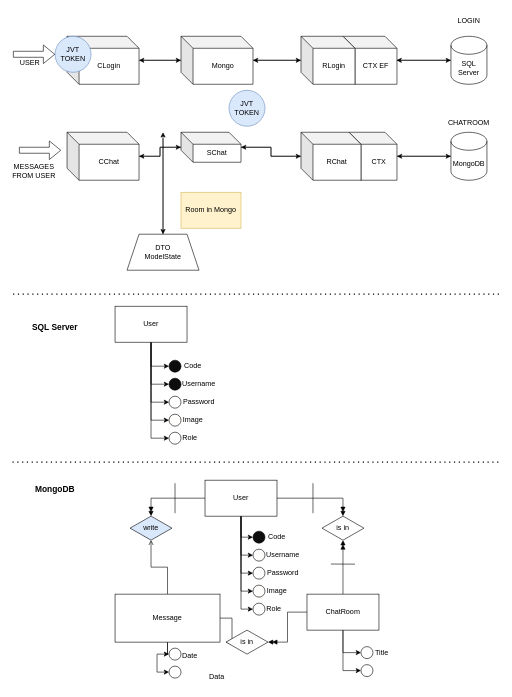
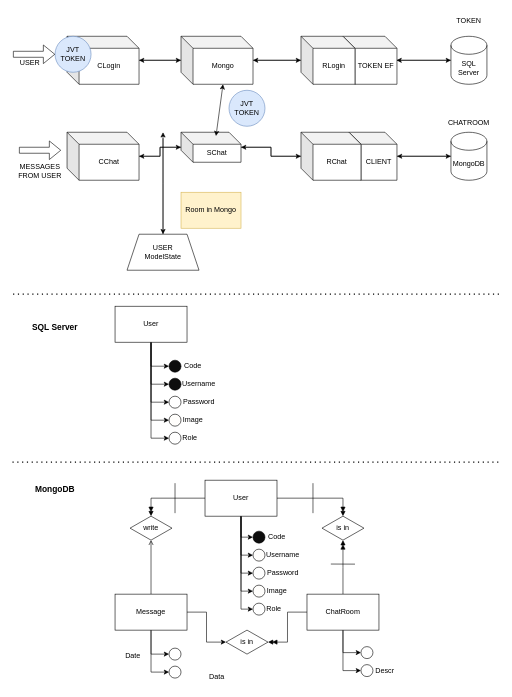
node "LOGIN": label "LOGIN" -> "TOKEN"
node "CTX EF": label "CTX EF" -> "TOKEN EF"
edge "Mongo" -- "SChat": added
node "CTX": label "CTX" -> "CLIENT"
node "MESSAGES FROM USER": moved (34, 171) -> (40, 171)
node "DTO ModelState": label "DTO ModelState" -> "USER ModelState"
node "write": fillcolor #dae8fc -> #ffffff
node "Message": size 105x48 -> 72x36
node "Title": removed
node "Date": moved (190, 656) -> (133, 656)
node "Descr": added
